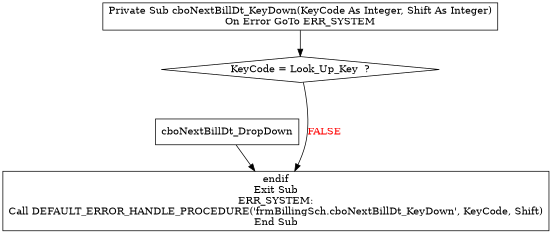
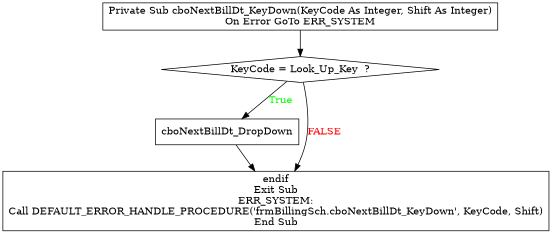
edge "KeyCode = Look_Up_Key  ?" -> "cboNextBillDt_DropDown": added, label "True"
